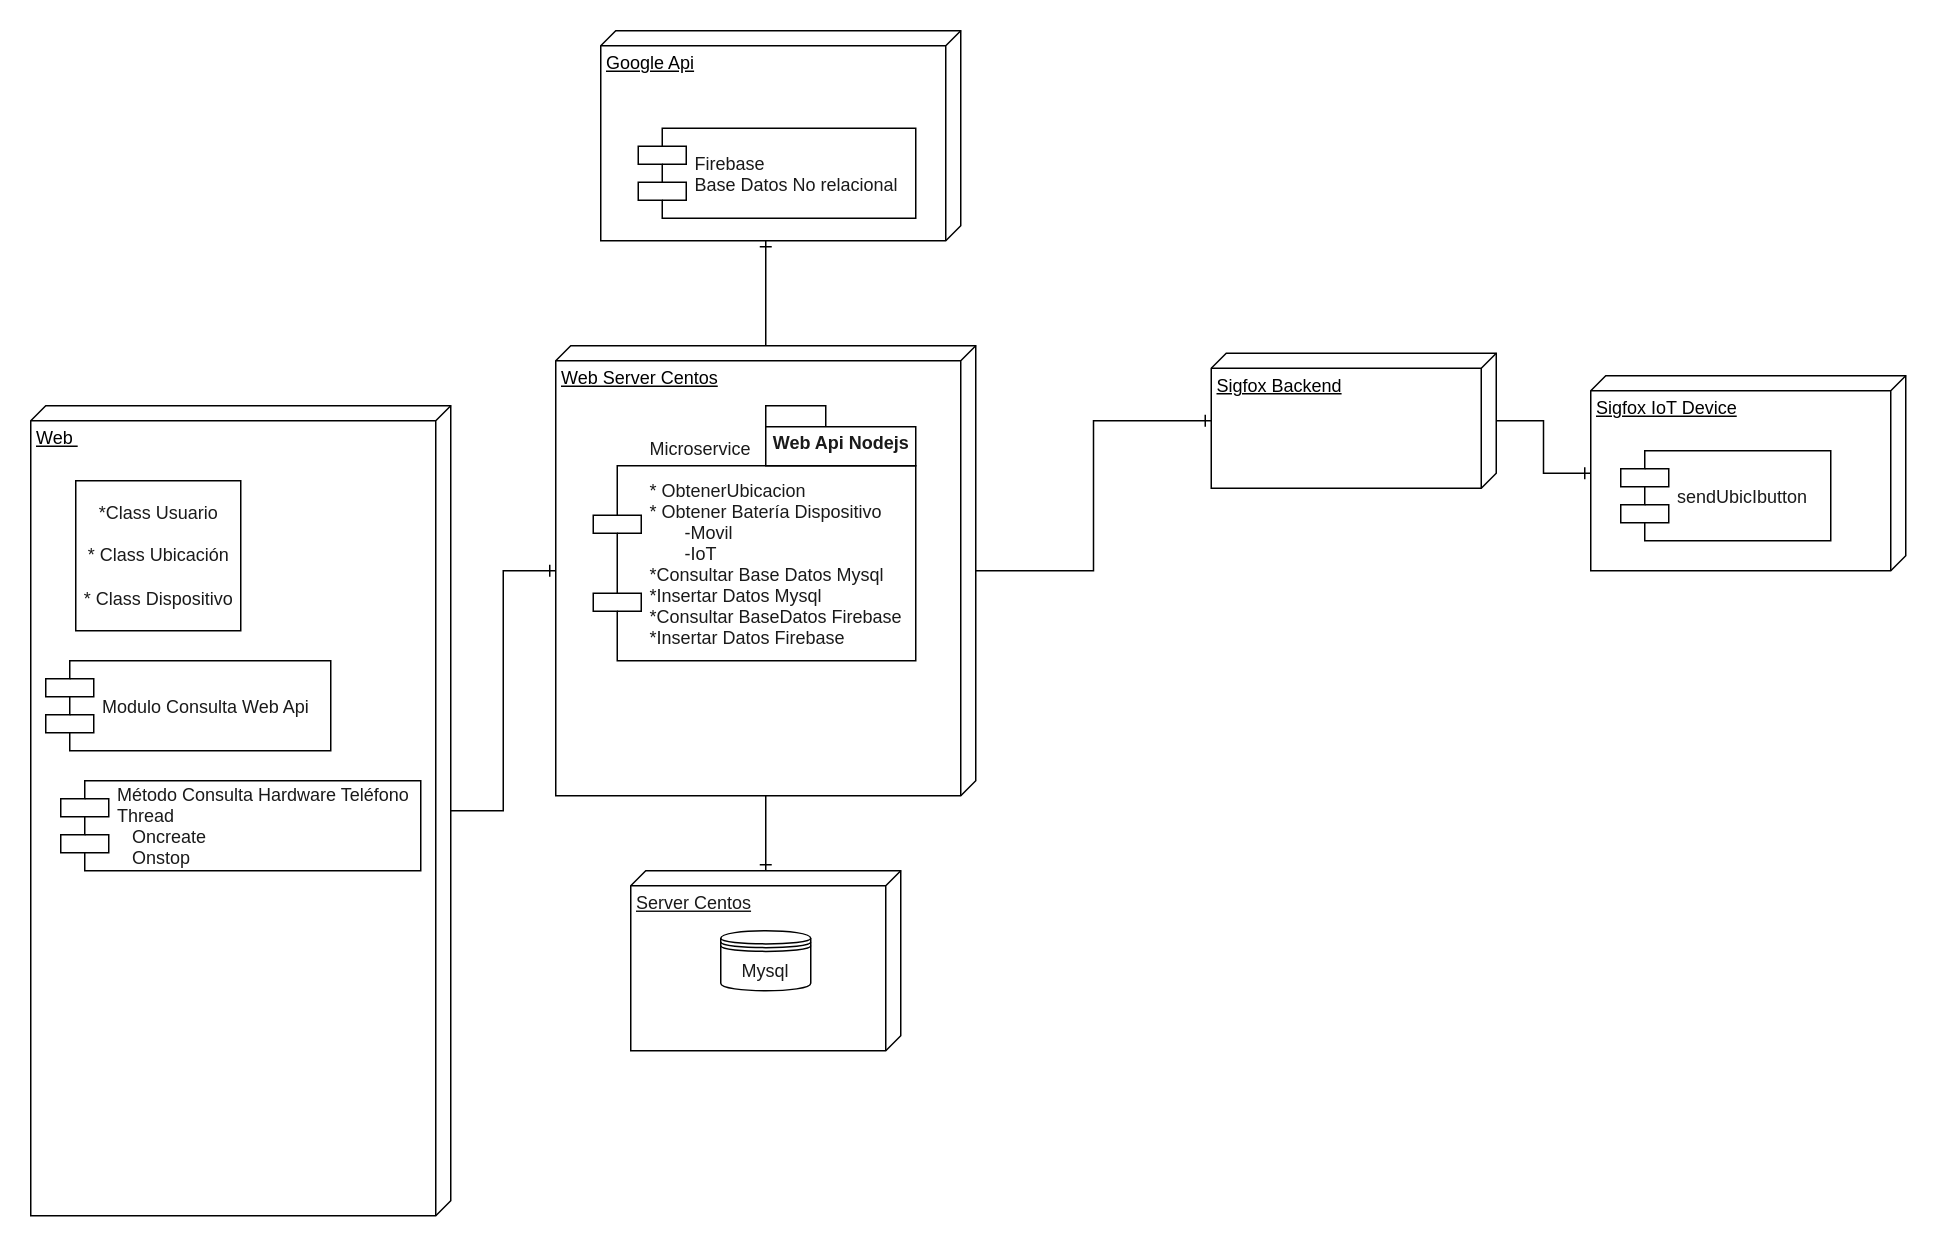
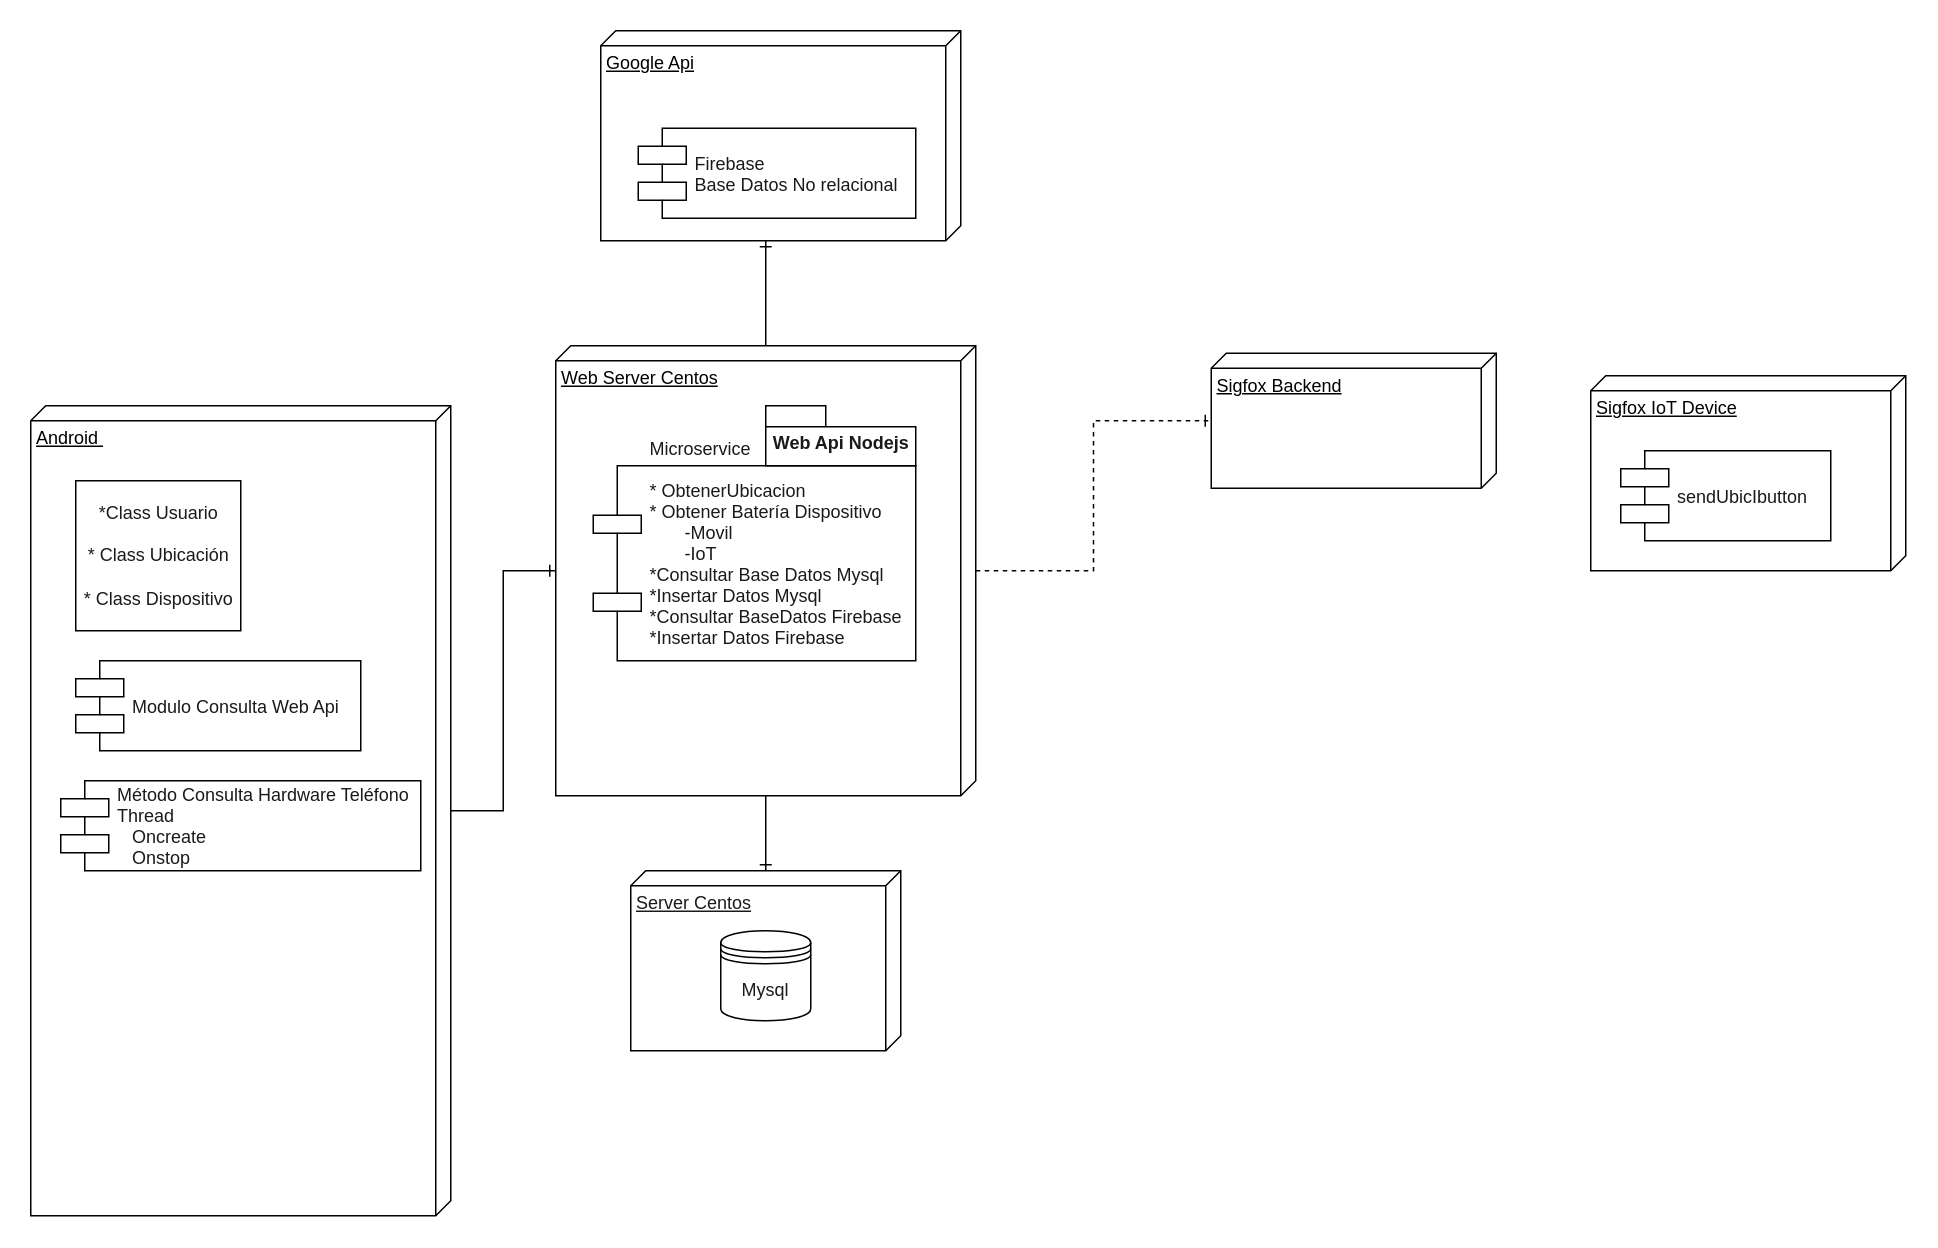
node "Web": label "Web" -> "Android"
edge "Sigfox Backend" -> "Sigfox IoT Device": removed
edge "Web Server Centos" -> "Sigfox Backend": style solid -> dashed
node "Modulo Consulta Web Api": moved (188, 706) -> (218, 706)
node "Mysql": size 90x60 -> 90x90
